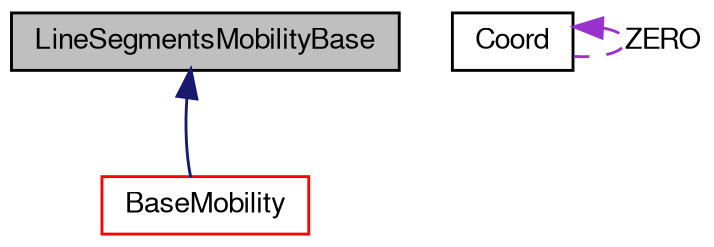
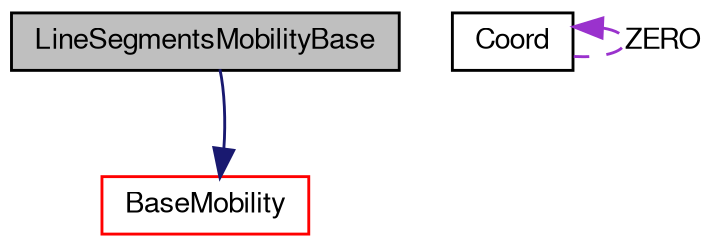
edge "BaseMobility" -> "LineSegmentsMobilityBase": reversed
